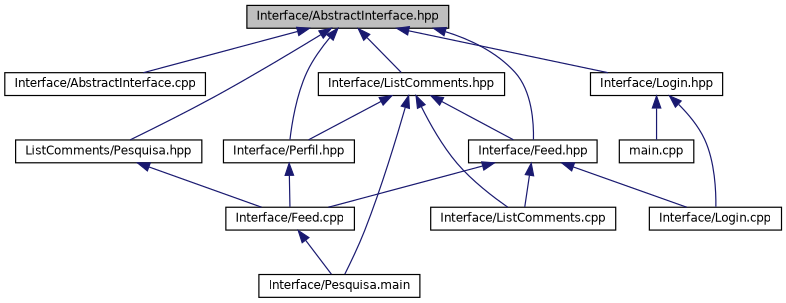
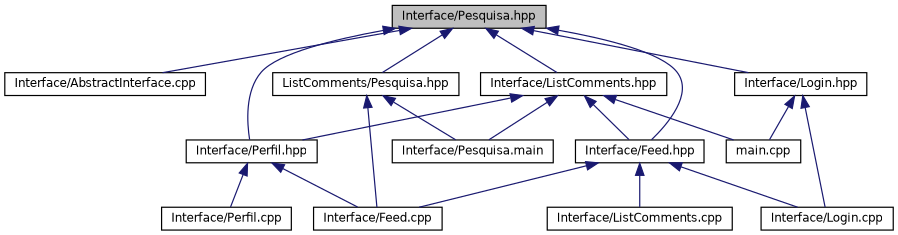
node "Interface/AbstractInterface.hpp": label "Interface/AbstractInterface.hpp" -> "Interface/Pesquisa.hpp"
edge "Interface/ListComments.cpp" -> "Interface/ListComments.hpp": now "main.cpp" -> "Interface/ListComments.hpp"
node "Interface/Perfil.cpp": added
edge "Interface/Pesquisa.main" -> "Interface/Feed.cpp": now "Interface/Pesquisa.main" -> "ListComments/Pesquisa.hpp"
